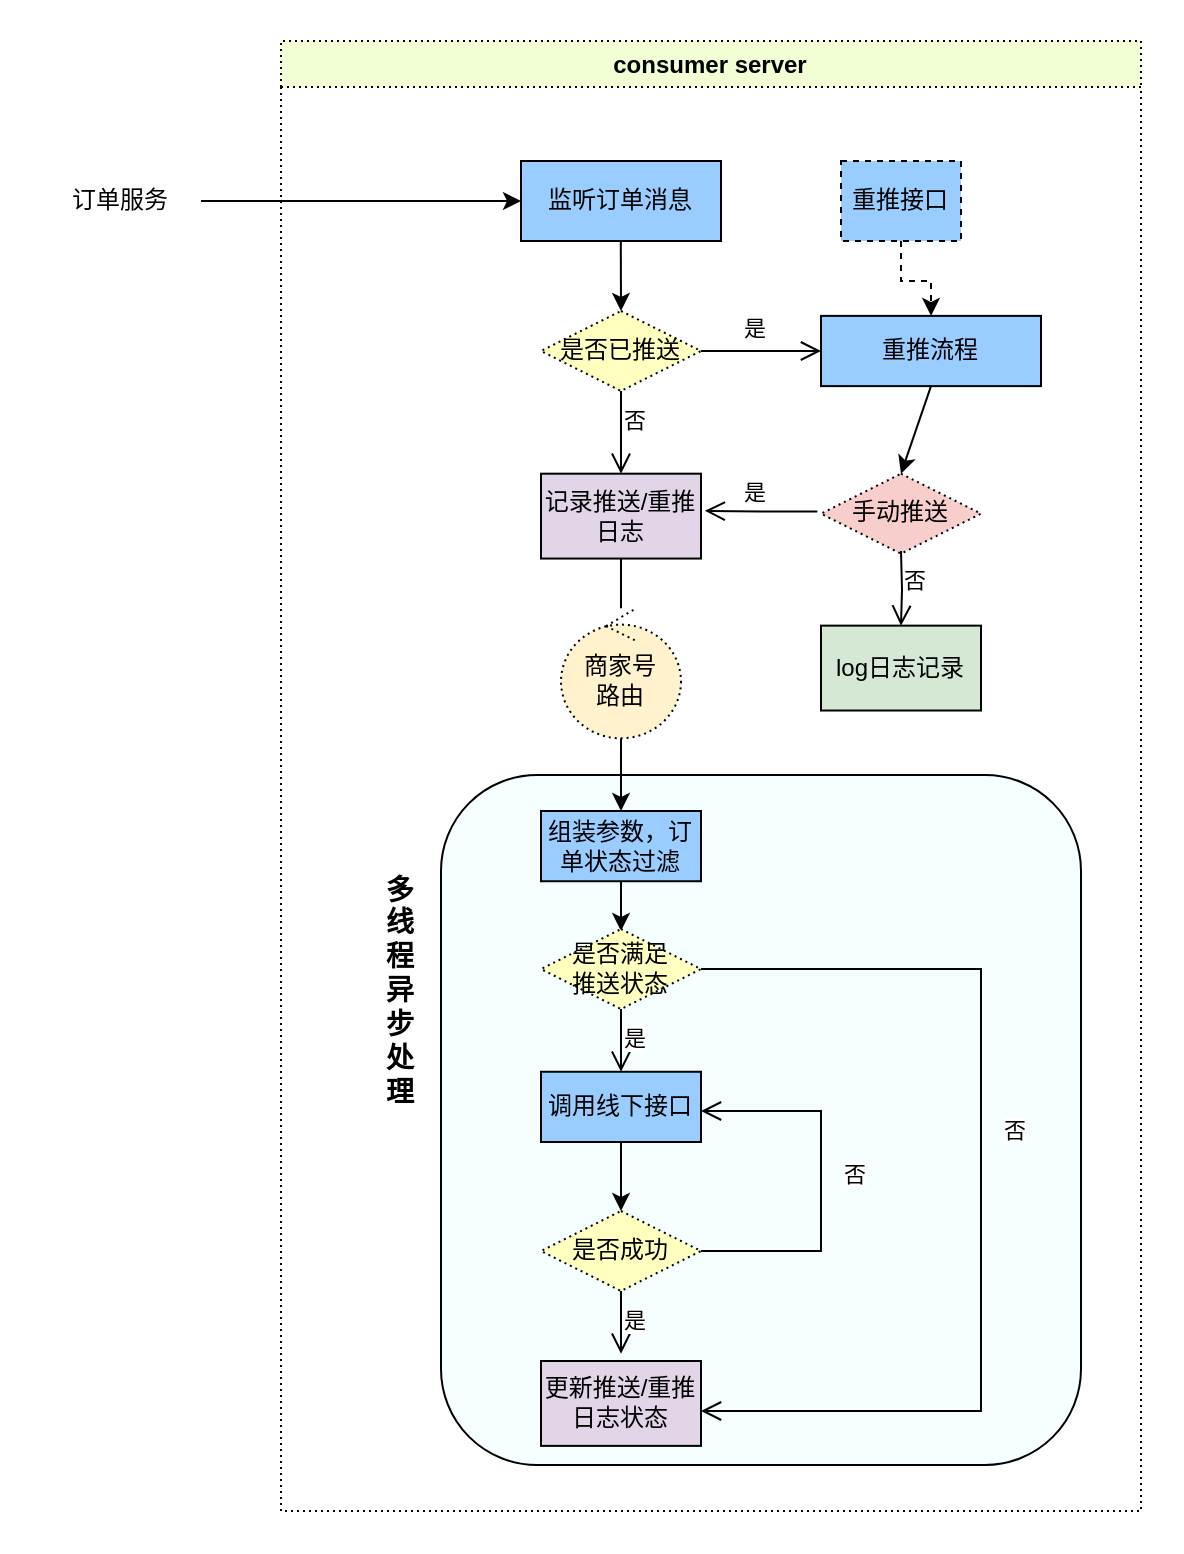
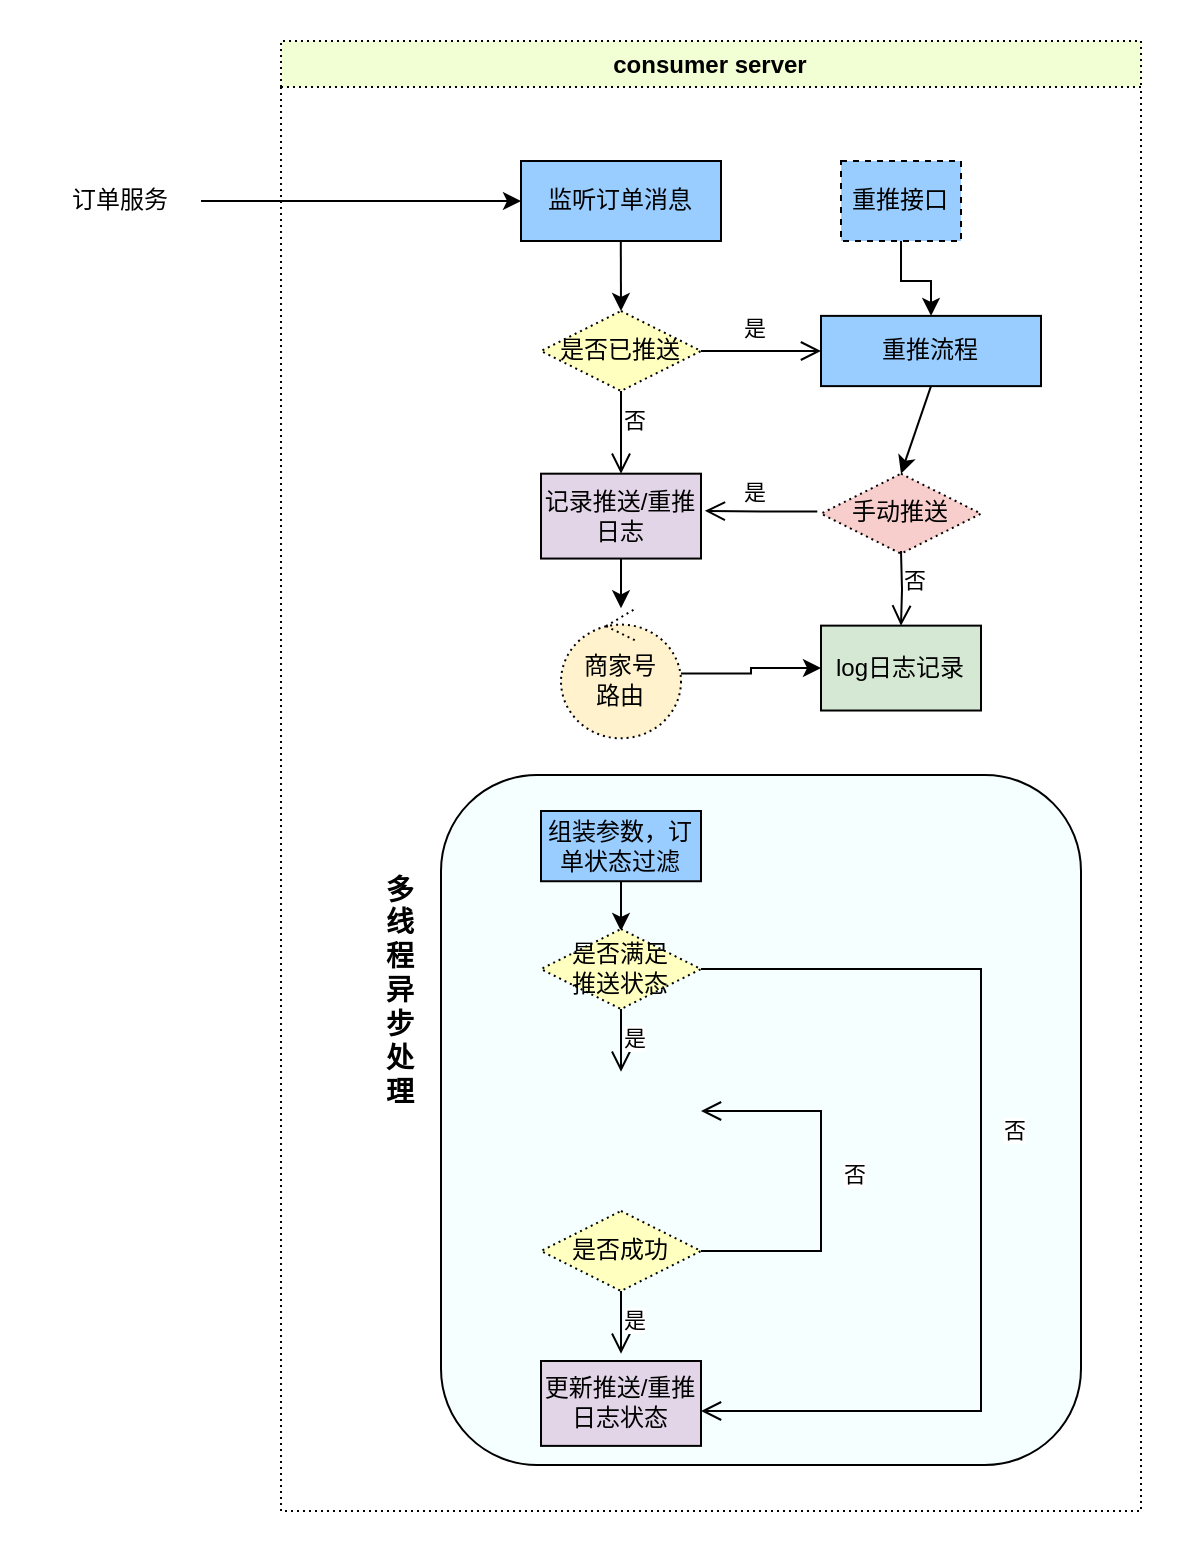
edge "重推接口" -> "重推流程": style dashed -> solid
edge "记录推送/重推日志" -- "商家号 路由": arrowhead none -> classic
edge "商家号 路由" -> "组装参数，订单状态过滤": now "商家号 路由" -> "log日志记录"
node "调用线下接口": removed
edge "调用线下接口" -> "是否成功": removed
